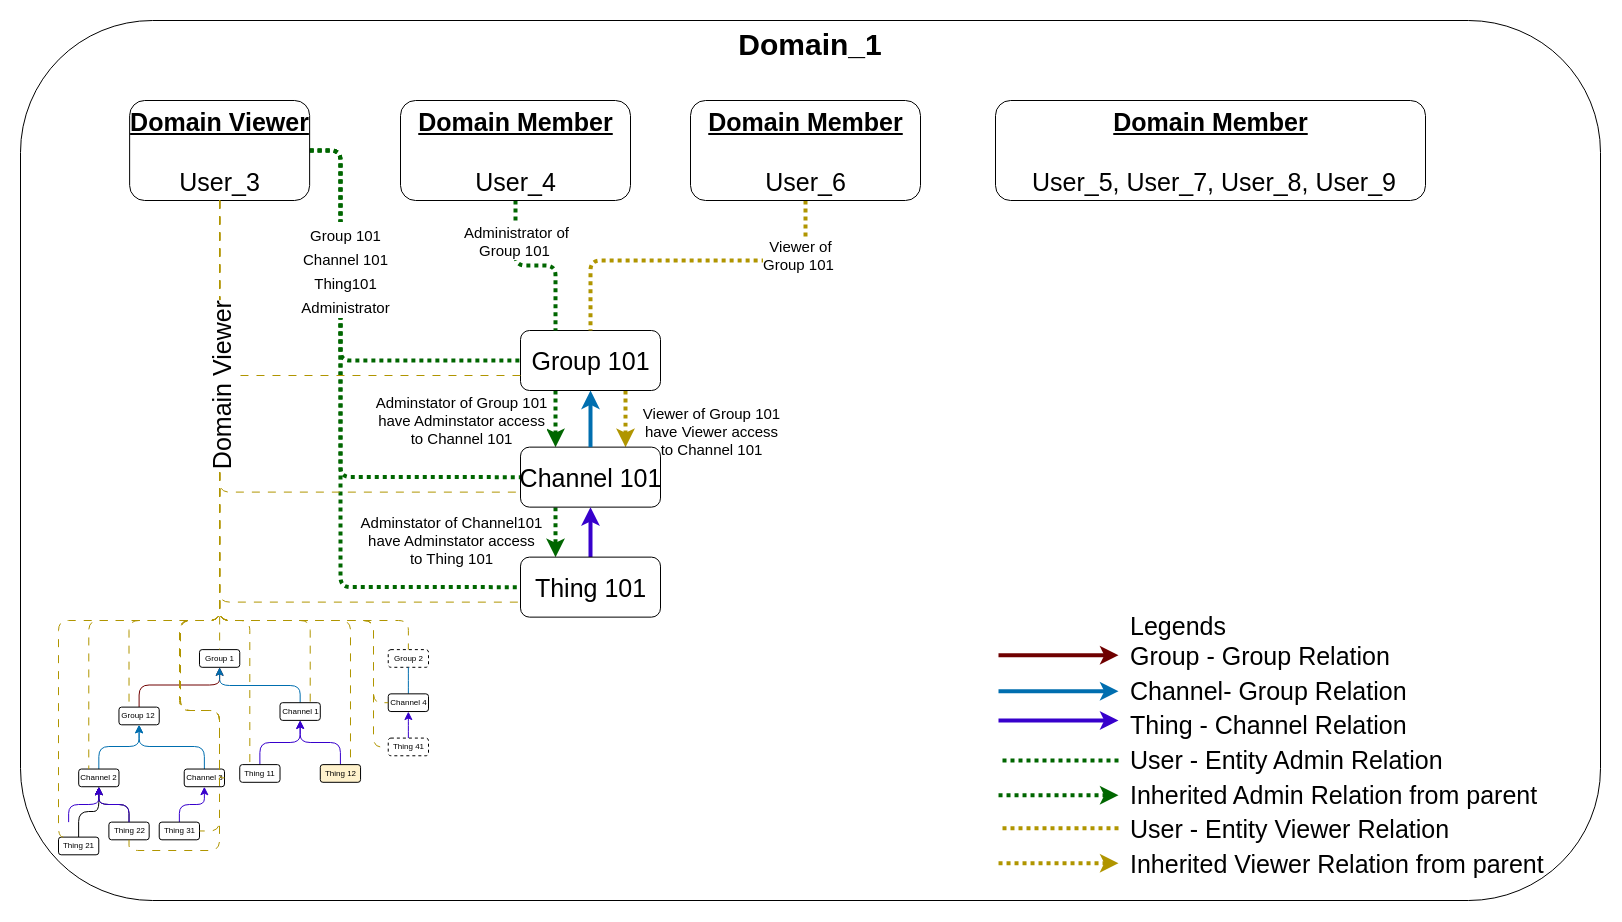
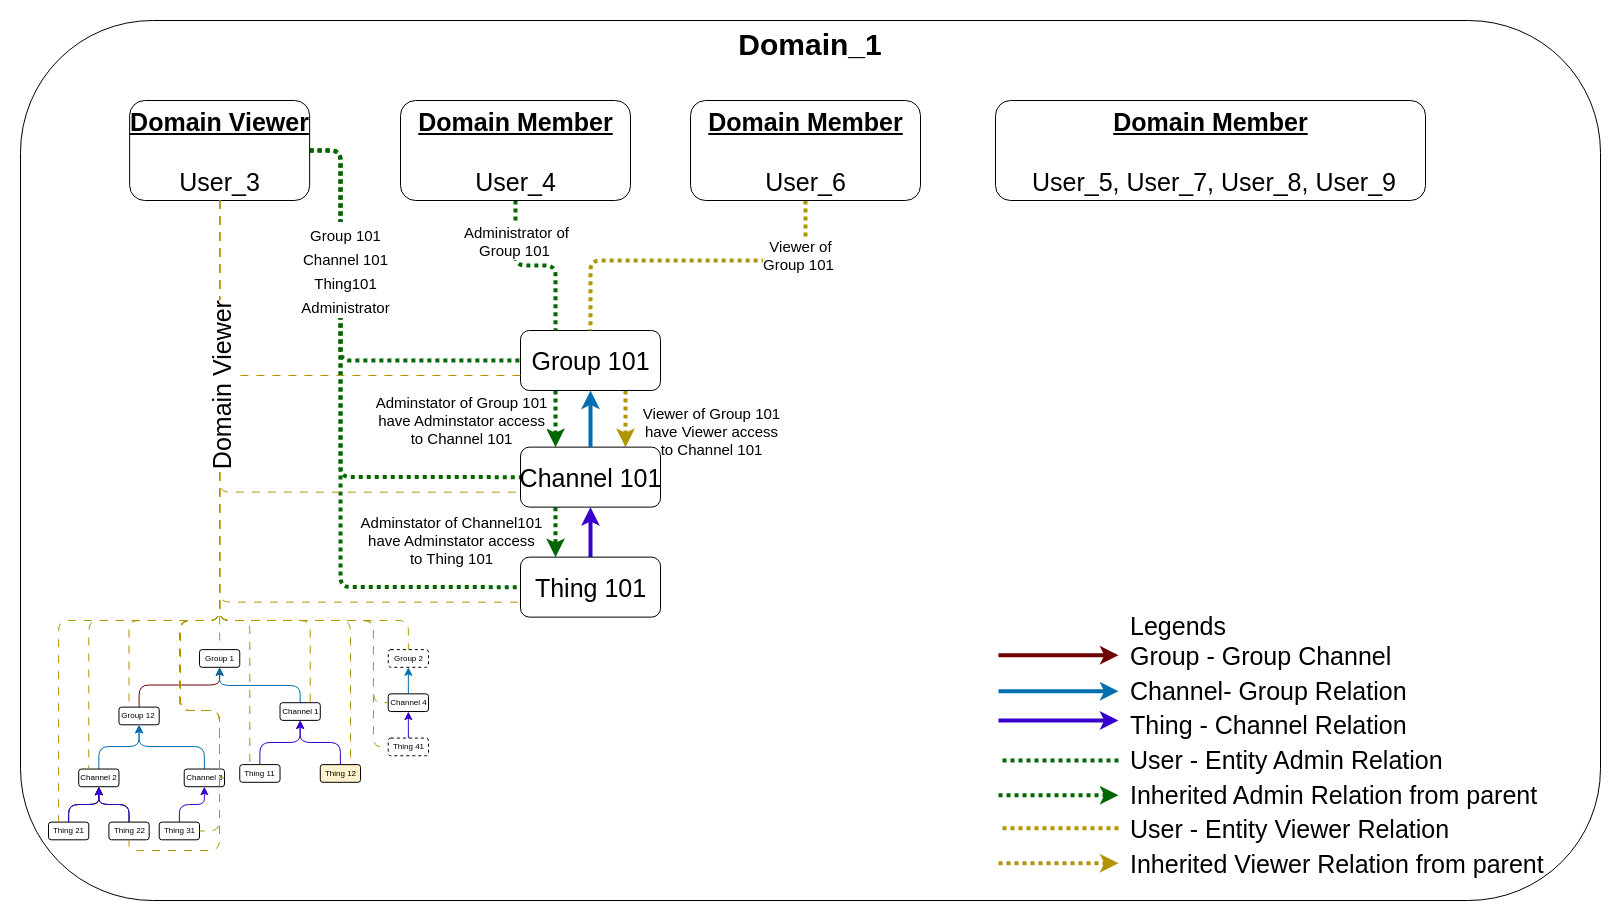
node "Group - Group Relation": label "Group - Group Relation" -> "Group - Group Channel"
edge "Group 2" -- "Channel 4": arrowhead none -> classic
node "Thing 21": moved (79, 846) -> (69, 831)
